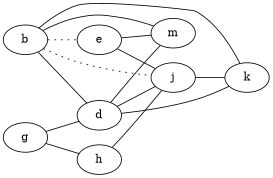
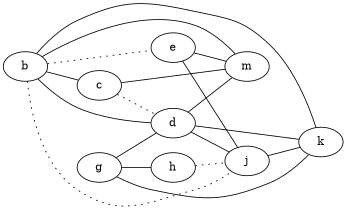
node "c": added
edge "j" -- "h": style solid -> dotted
edge "k" -- "g": added
